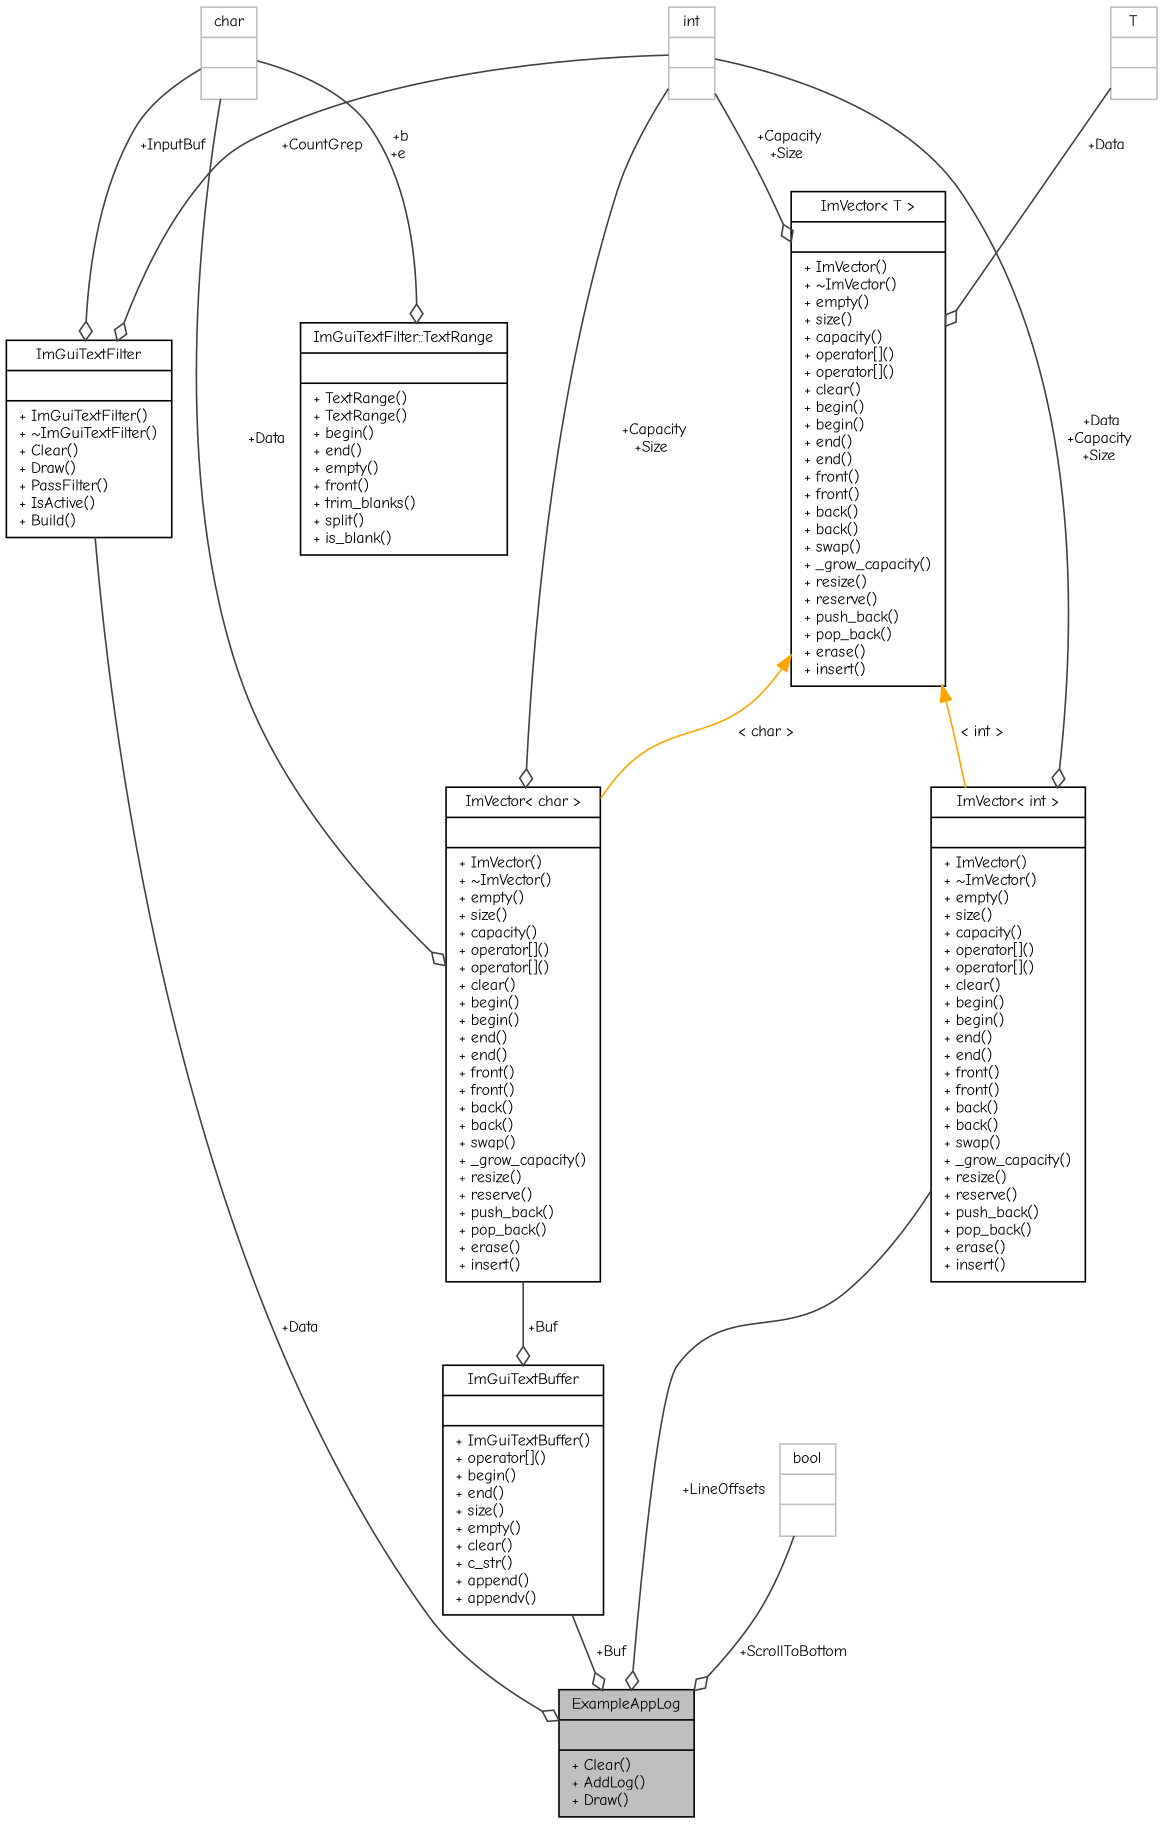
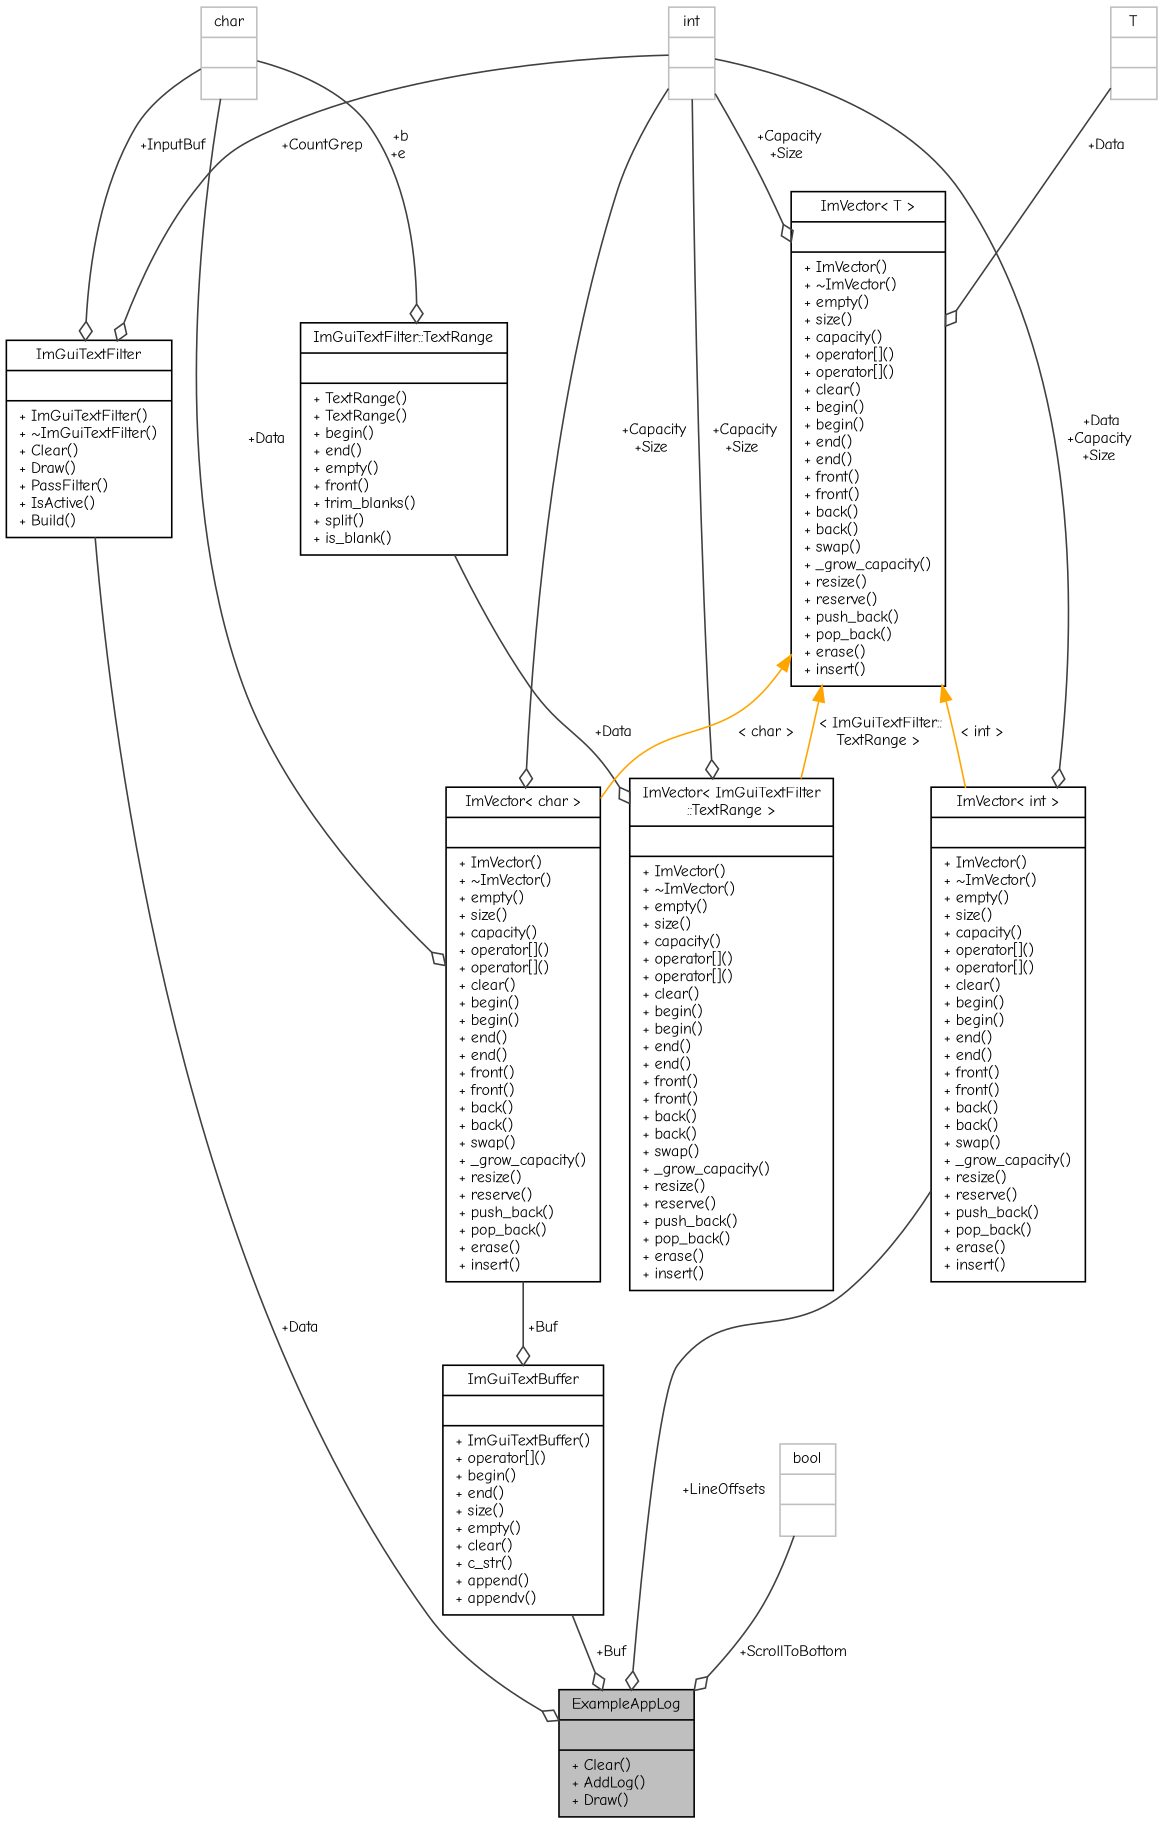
node "ImVector< ImGuiTextFilter": added
